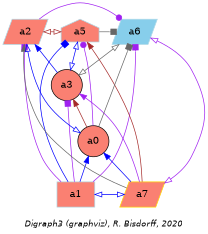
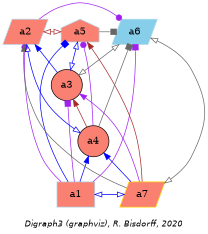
edge "a6" -- "a7": color purple -> gray40
edge "a1" -> "a2": arrowhead box -> dot
node "a0": label "a0" -> "a4"
